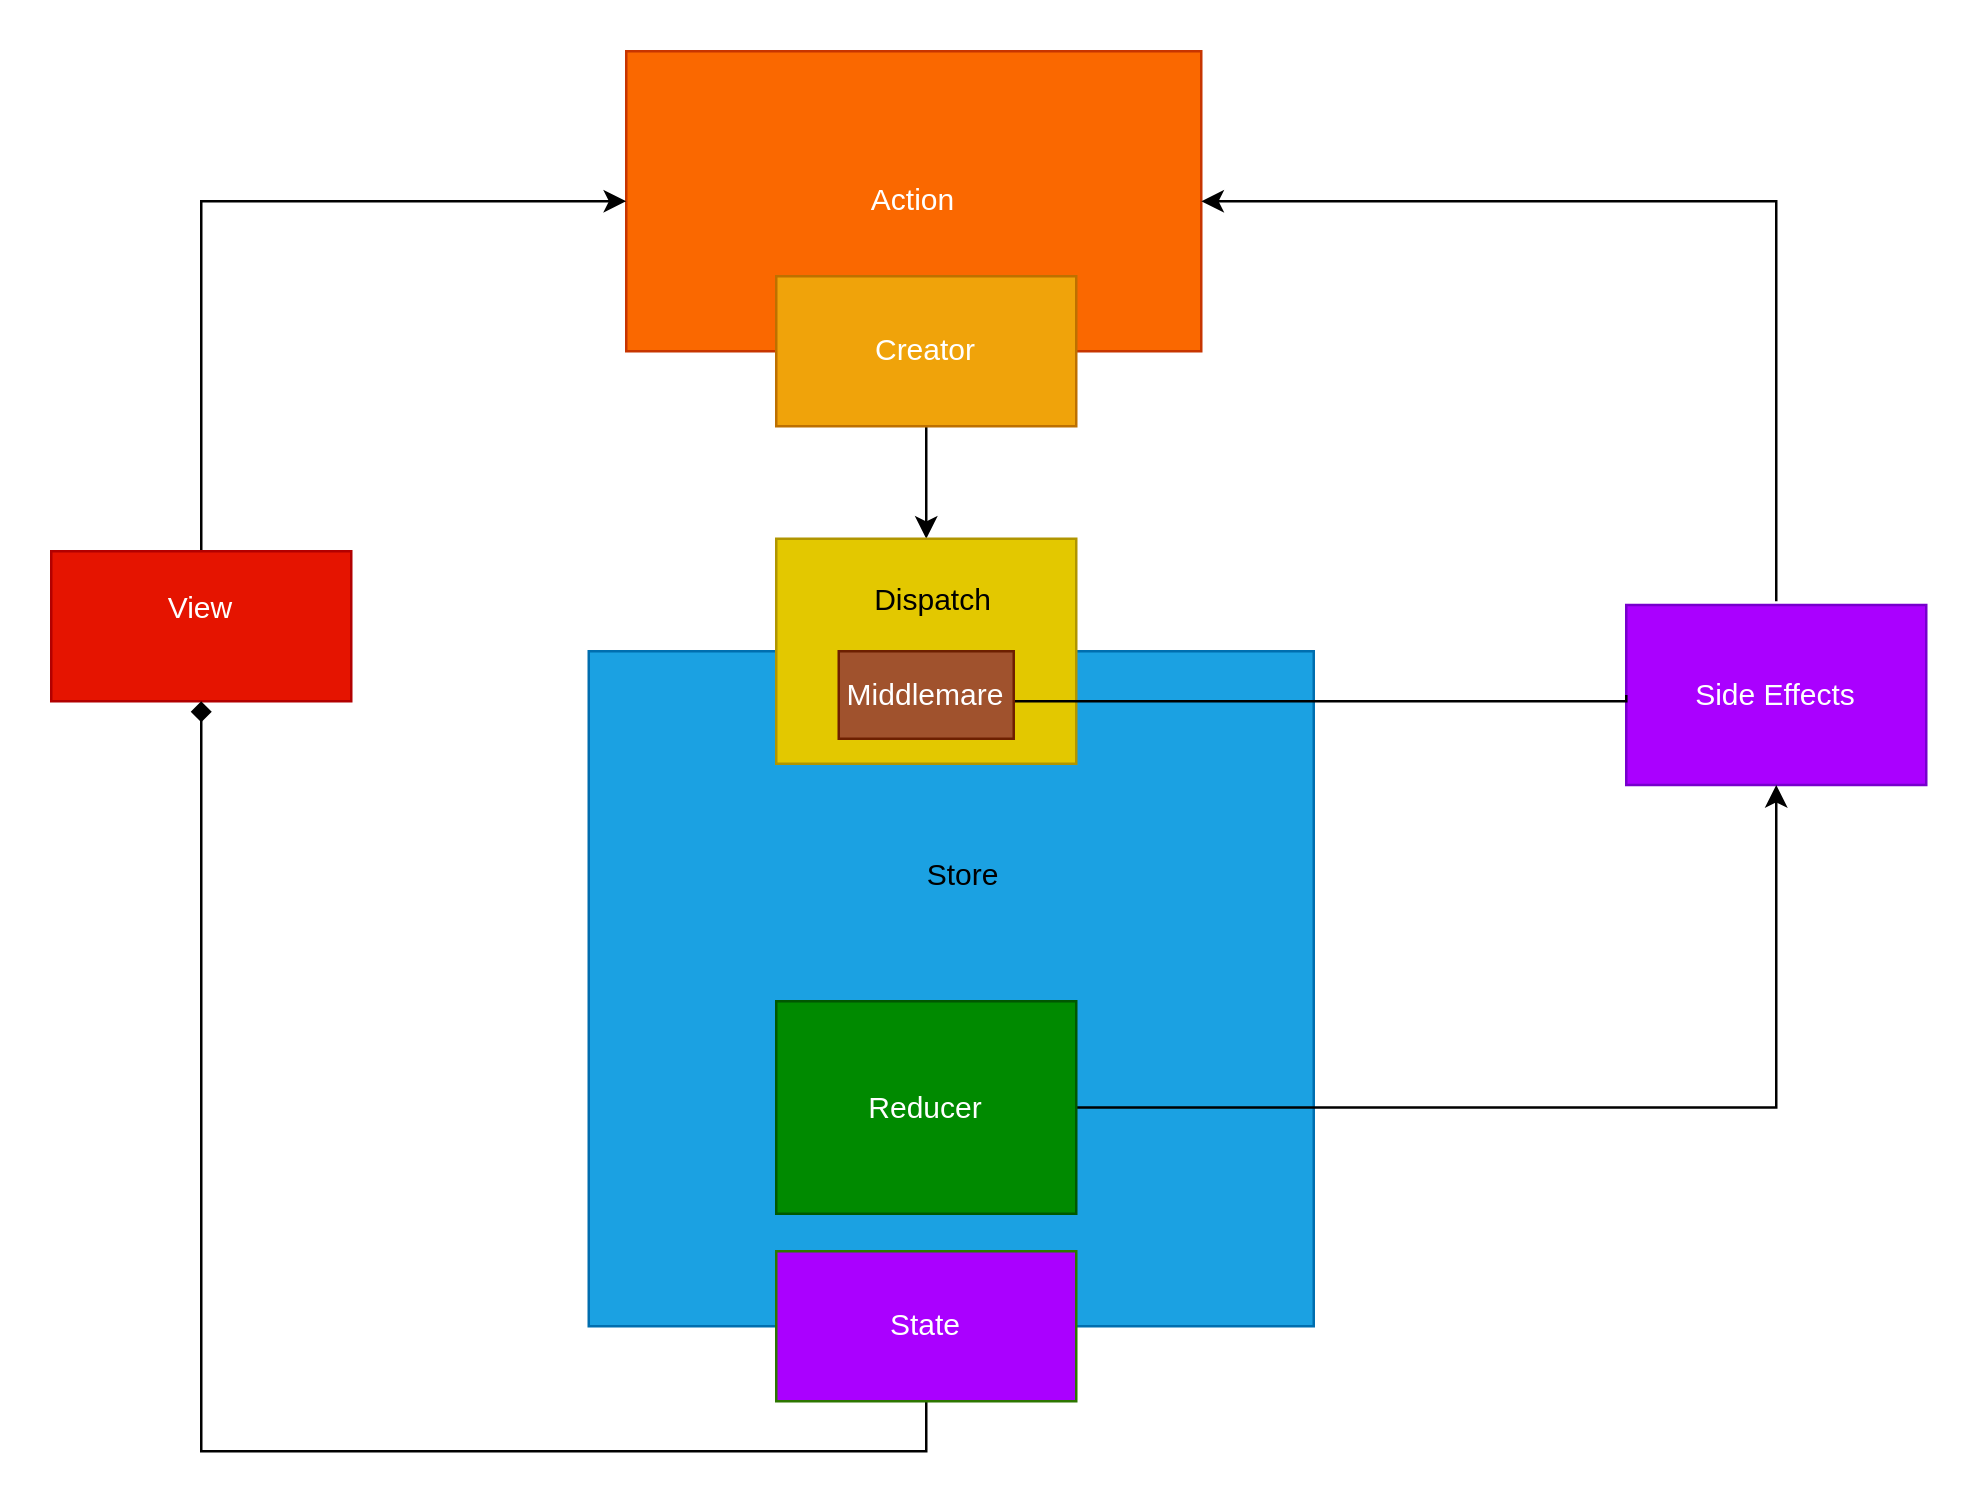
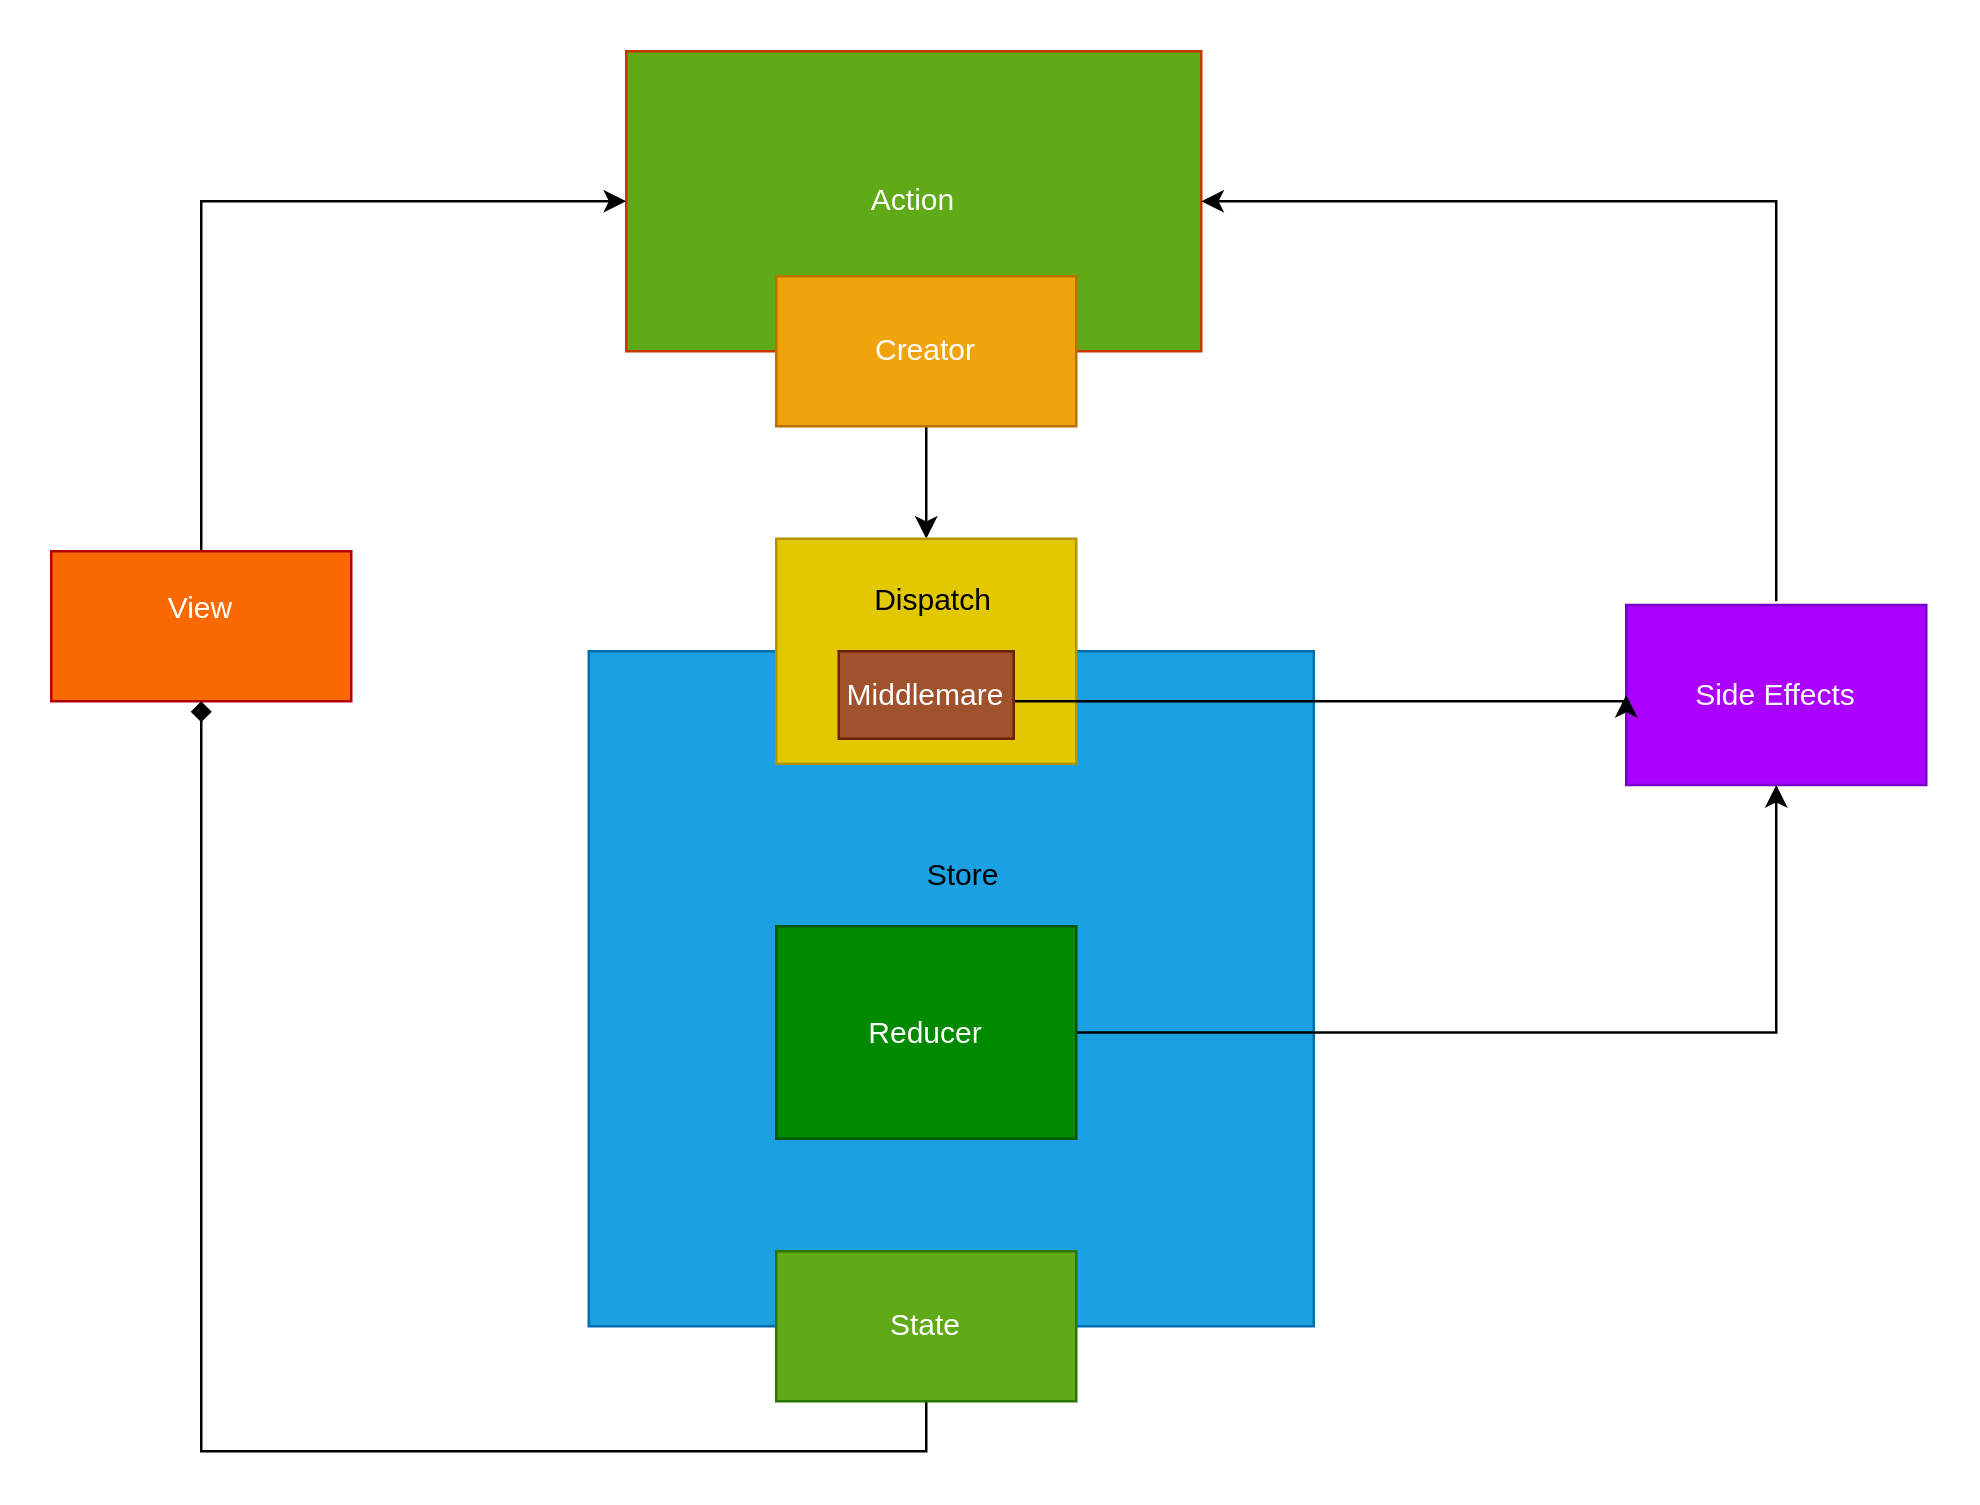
node "Action": fillcolor #fa6800 -> #60a917
node "View": fillcolor #e51400 -> #fa6800
edge "Middlemare" -- "Side Effects": arrowhead none -> classic
node "Reducer": moved (926, 1108) -> (926, 1033)
node "State": fillcolor #aa00ff -> #60a917
